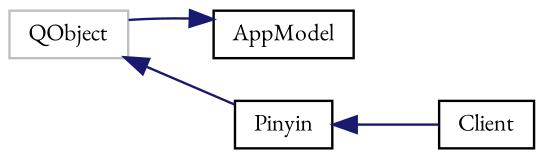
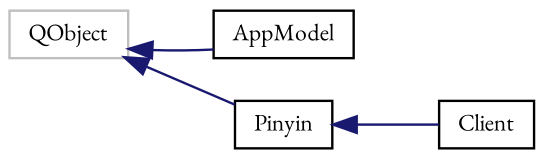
edge "QObject" -> "AppModel": reversed
